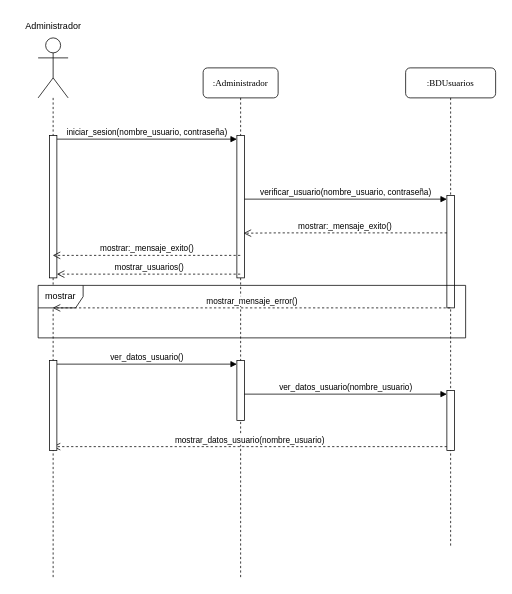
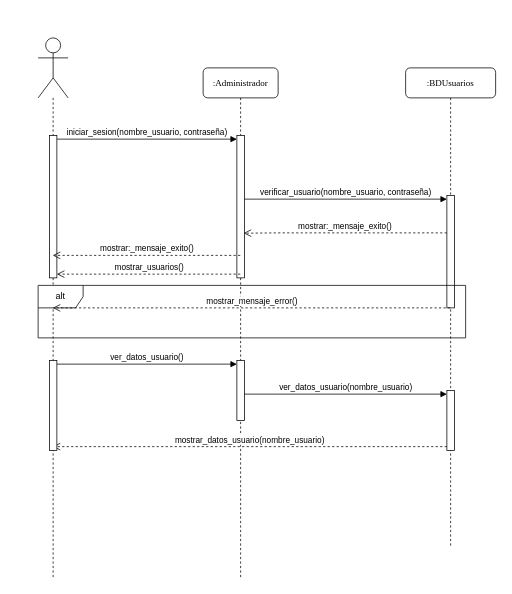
node "Administrador": removed
node "mostrar": label "mostrar" -> "alt"
